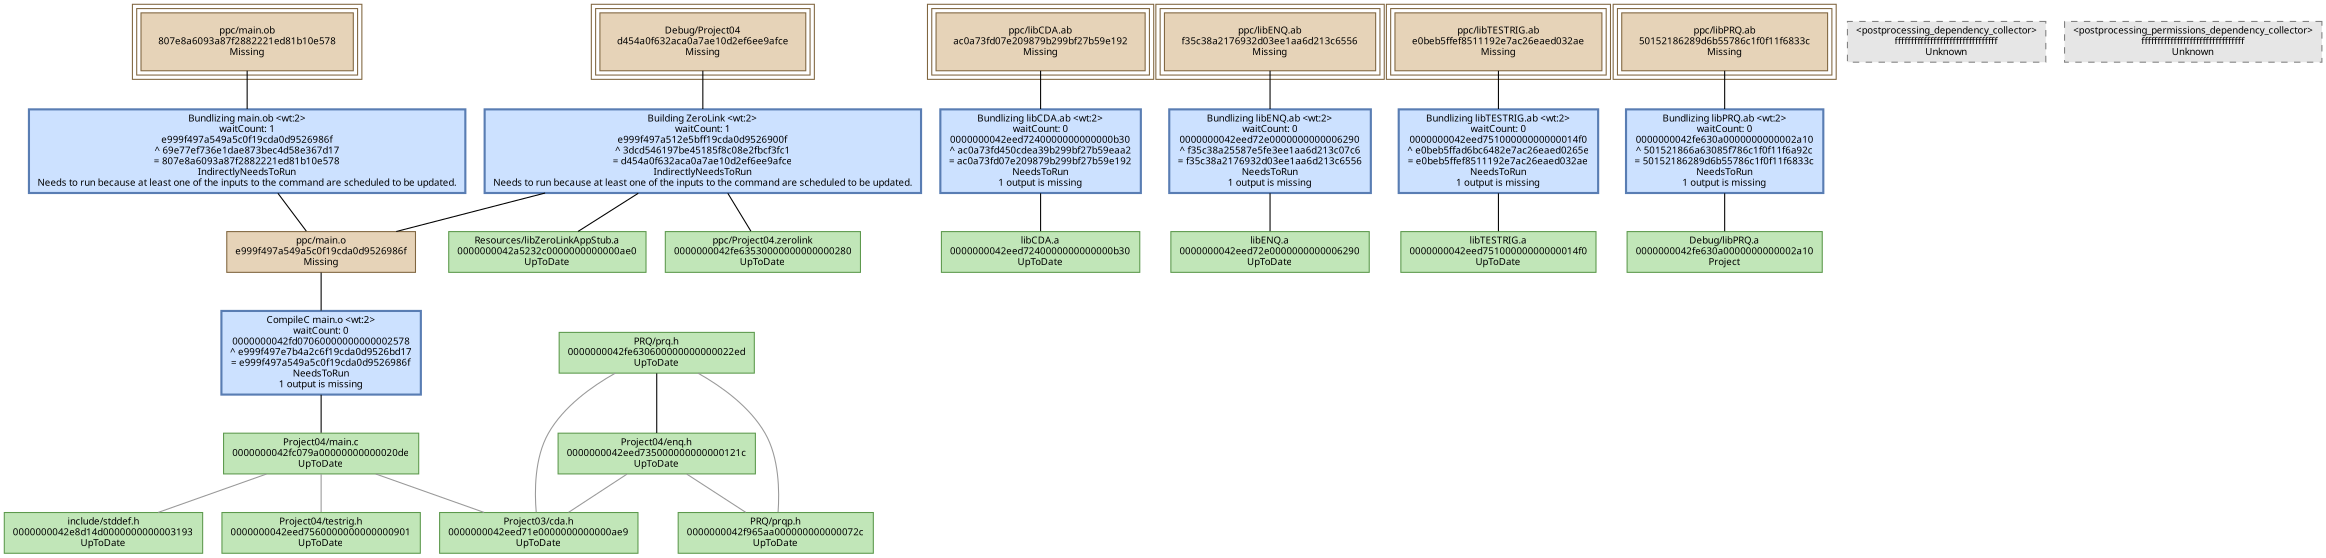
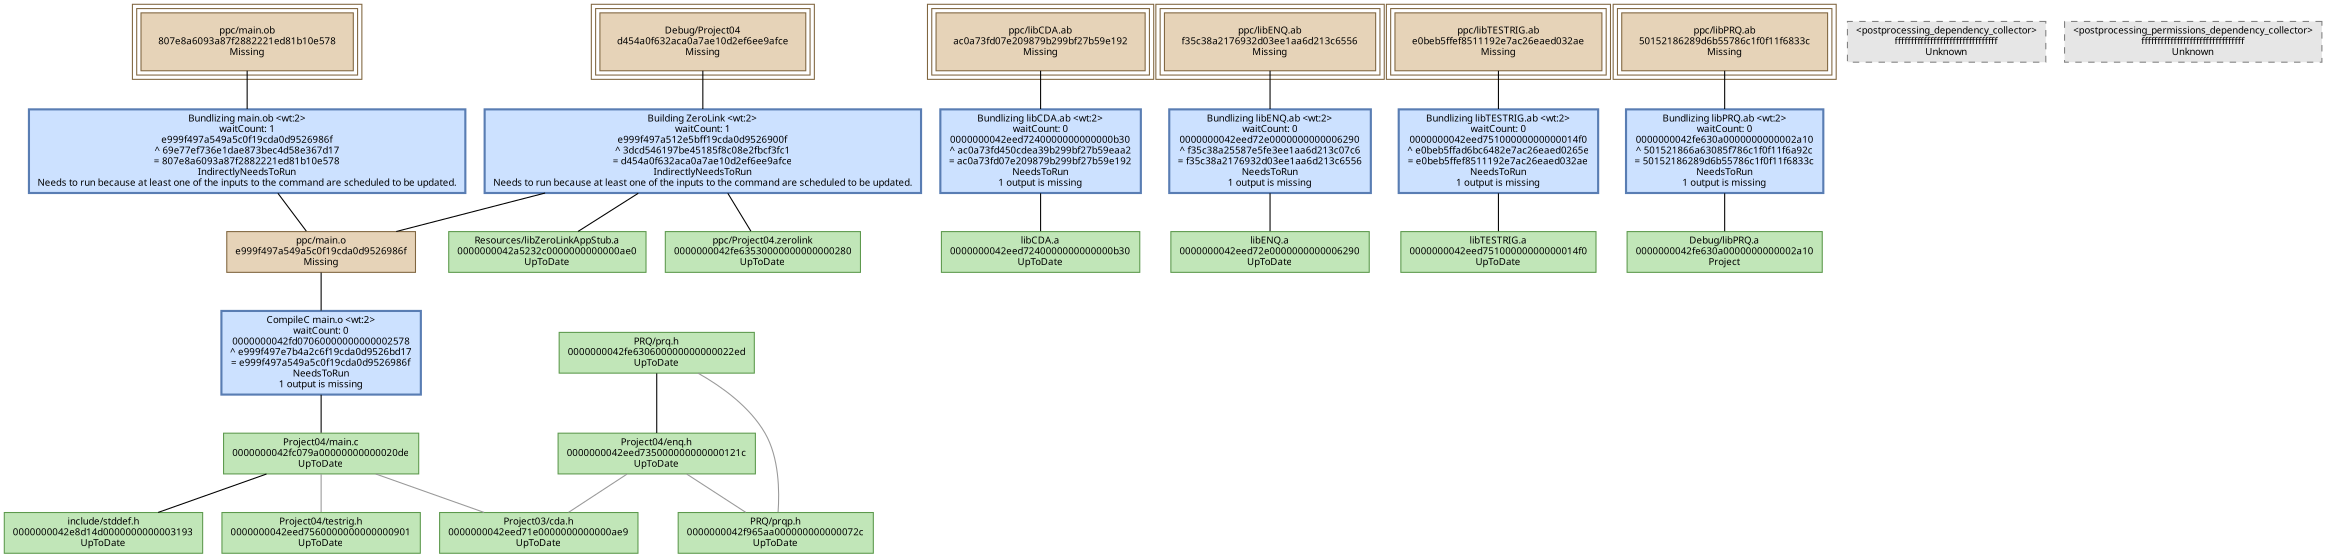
edge "PRQ/prq.h 0000000042fe630600000000000022ed UpToDate" -- "Project03/cda.h 0000000042eed71e0000000000000ae9 UpToDate": removed
edge "Project04/main.c 0000000042fc079a00000000000020de UpToDate" -- "include/stddef.h 0000000042e8d14d0000000000003193 UpToDate": color gray60 -> black
